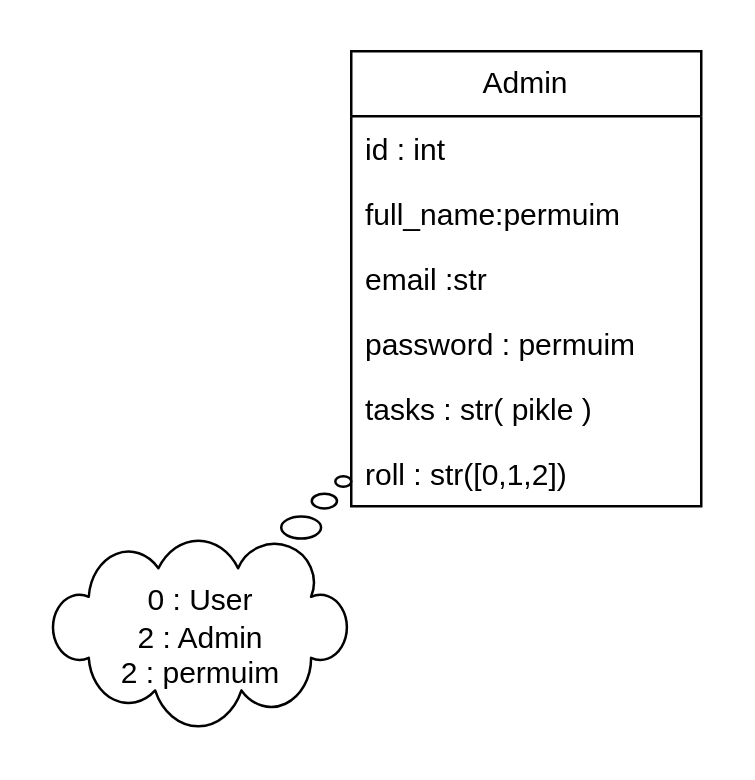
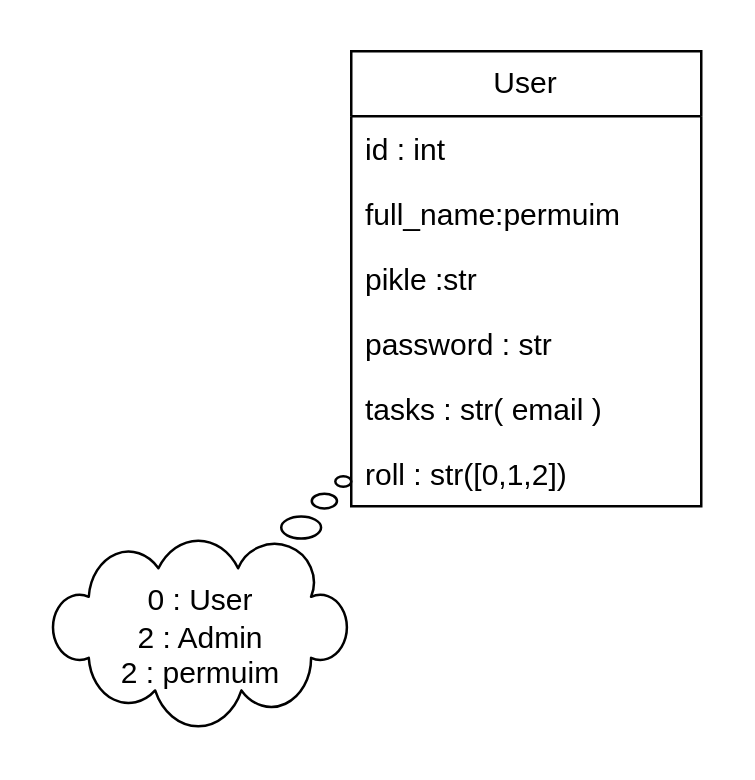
node "Admin": label "Admin" -> "User"
node "email :str": label "email :str" -> "pikle :str"
node "password : permuim": label "password : permuim" -> "password : str"
node "tasks : str( pikle )": label "tasks : str( pikle )" -> "tasks : str( email )"
